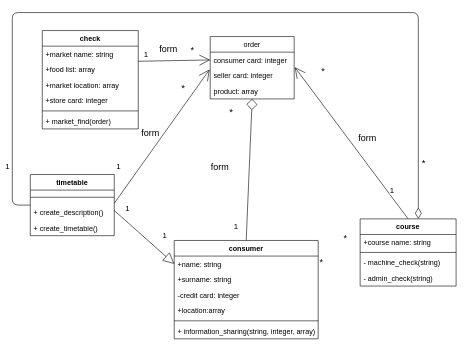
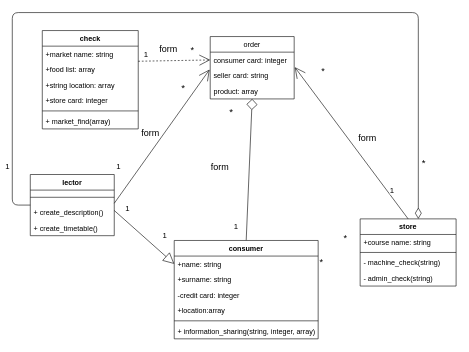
edge "+market name: string" -> "consumer card: integer": style solid -> dashed
node "seller card: integer": label "seller card: integer" -> "seller card: string"
node "+market location: array": label "+market location: array" -> "+string location: array"
node "+ market_find(order)": label "+ market_find(order)" -> "+ market_find(array)"
node "timetable": label "timetable" -> "lector"
node "course": label "course" -> "store"
